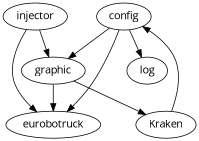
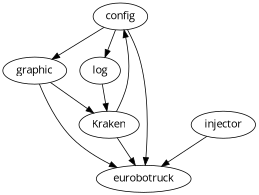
edge "injector" -> "graphic": removed
edge "log" -> "Kraken": added
edge "Kraken" -> "eurobotruck": added
